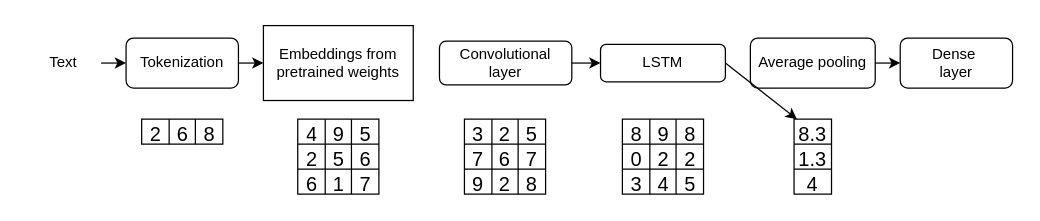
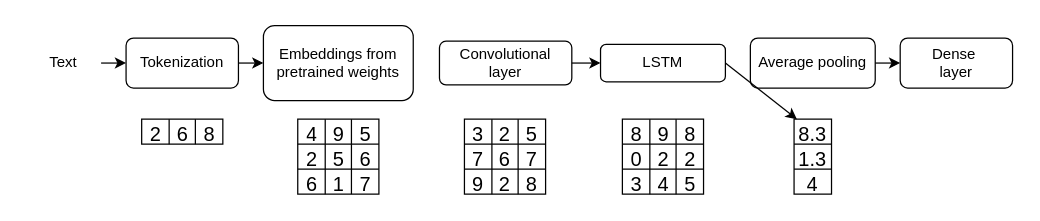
node "Embeddings from pretrained weights": shape rectangle -> rounded rectangle
